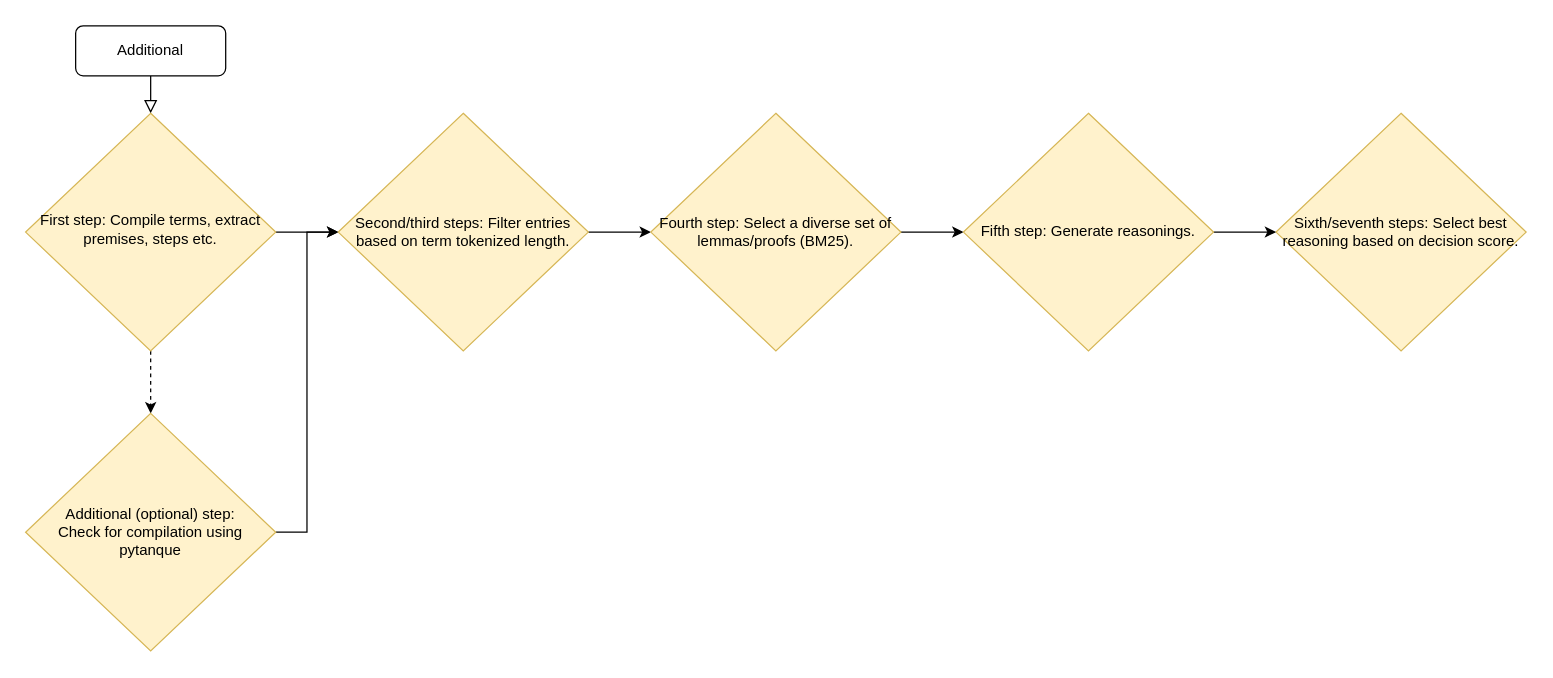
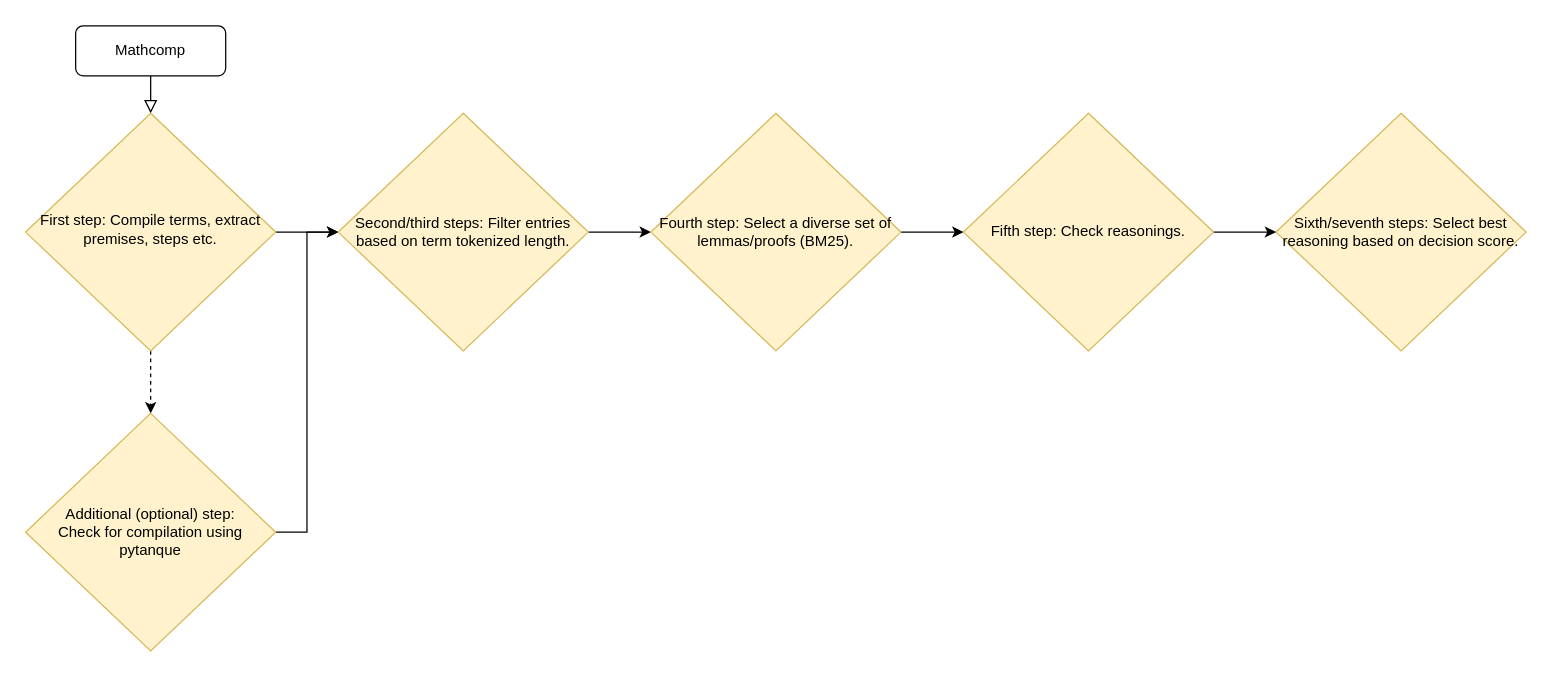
node "Additional": label "Additional" -> "Mathcomp"
node "Fifth step: Generate reasonings.": label "Fifth step: Generate reasonings." -> "Fifth step: Check reasonings."
